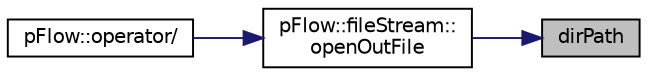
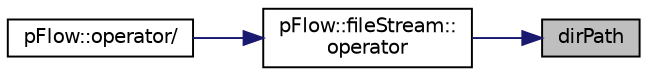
node "pFlow::fileStream:: openOutFile": label "pFlow::fileStream:: openOutFile" -> "pFlow::fileStream:: operator"
